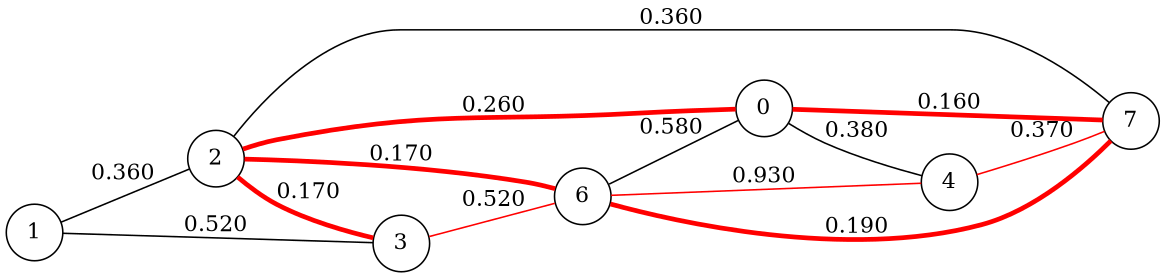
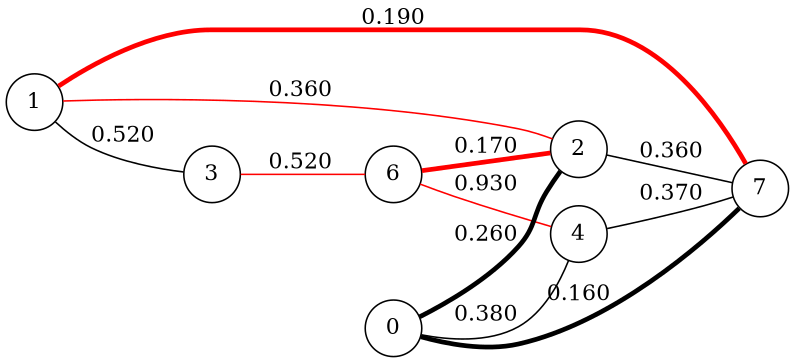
edge "0" -- "7": color red -> black
edge "0" -- "2": color red -> black
edge "0" -- "6": removed, label "0.580"
edge "7" -- "4": color red -> black
edge "2" -- "1": color black -> red
edge "2" -- "3": removed, label "0.170"
edge "7" -- "6": now "7" -- "1"
